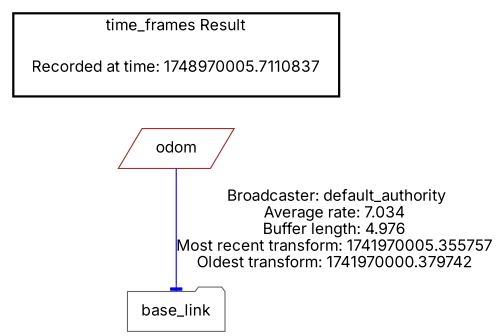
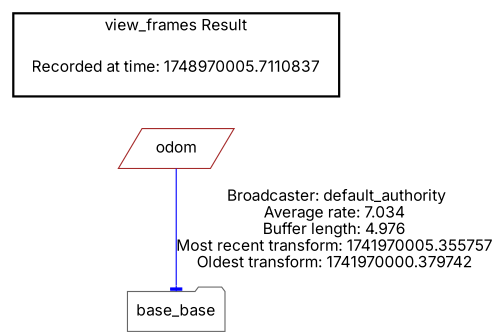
cluster "time_frames Result": label "time_frames Result" -> "view_frames Result"
node "base_link": label "base_link" -> "base_base"
